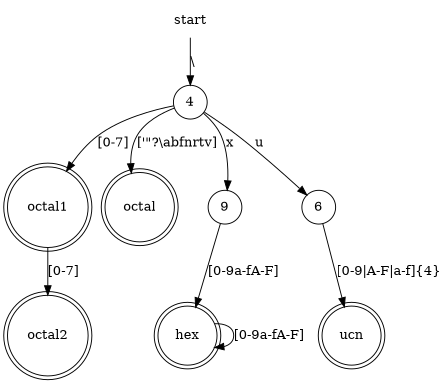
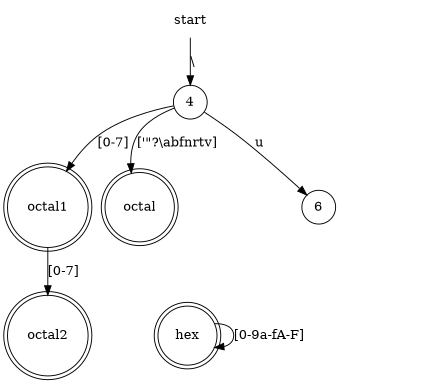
node "9": removed
node "ucn": removed
